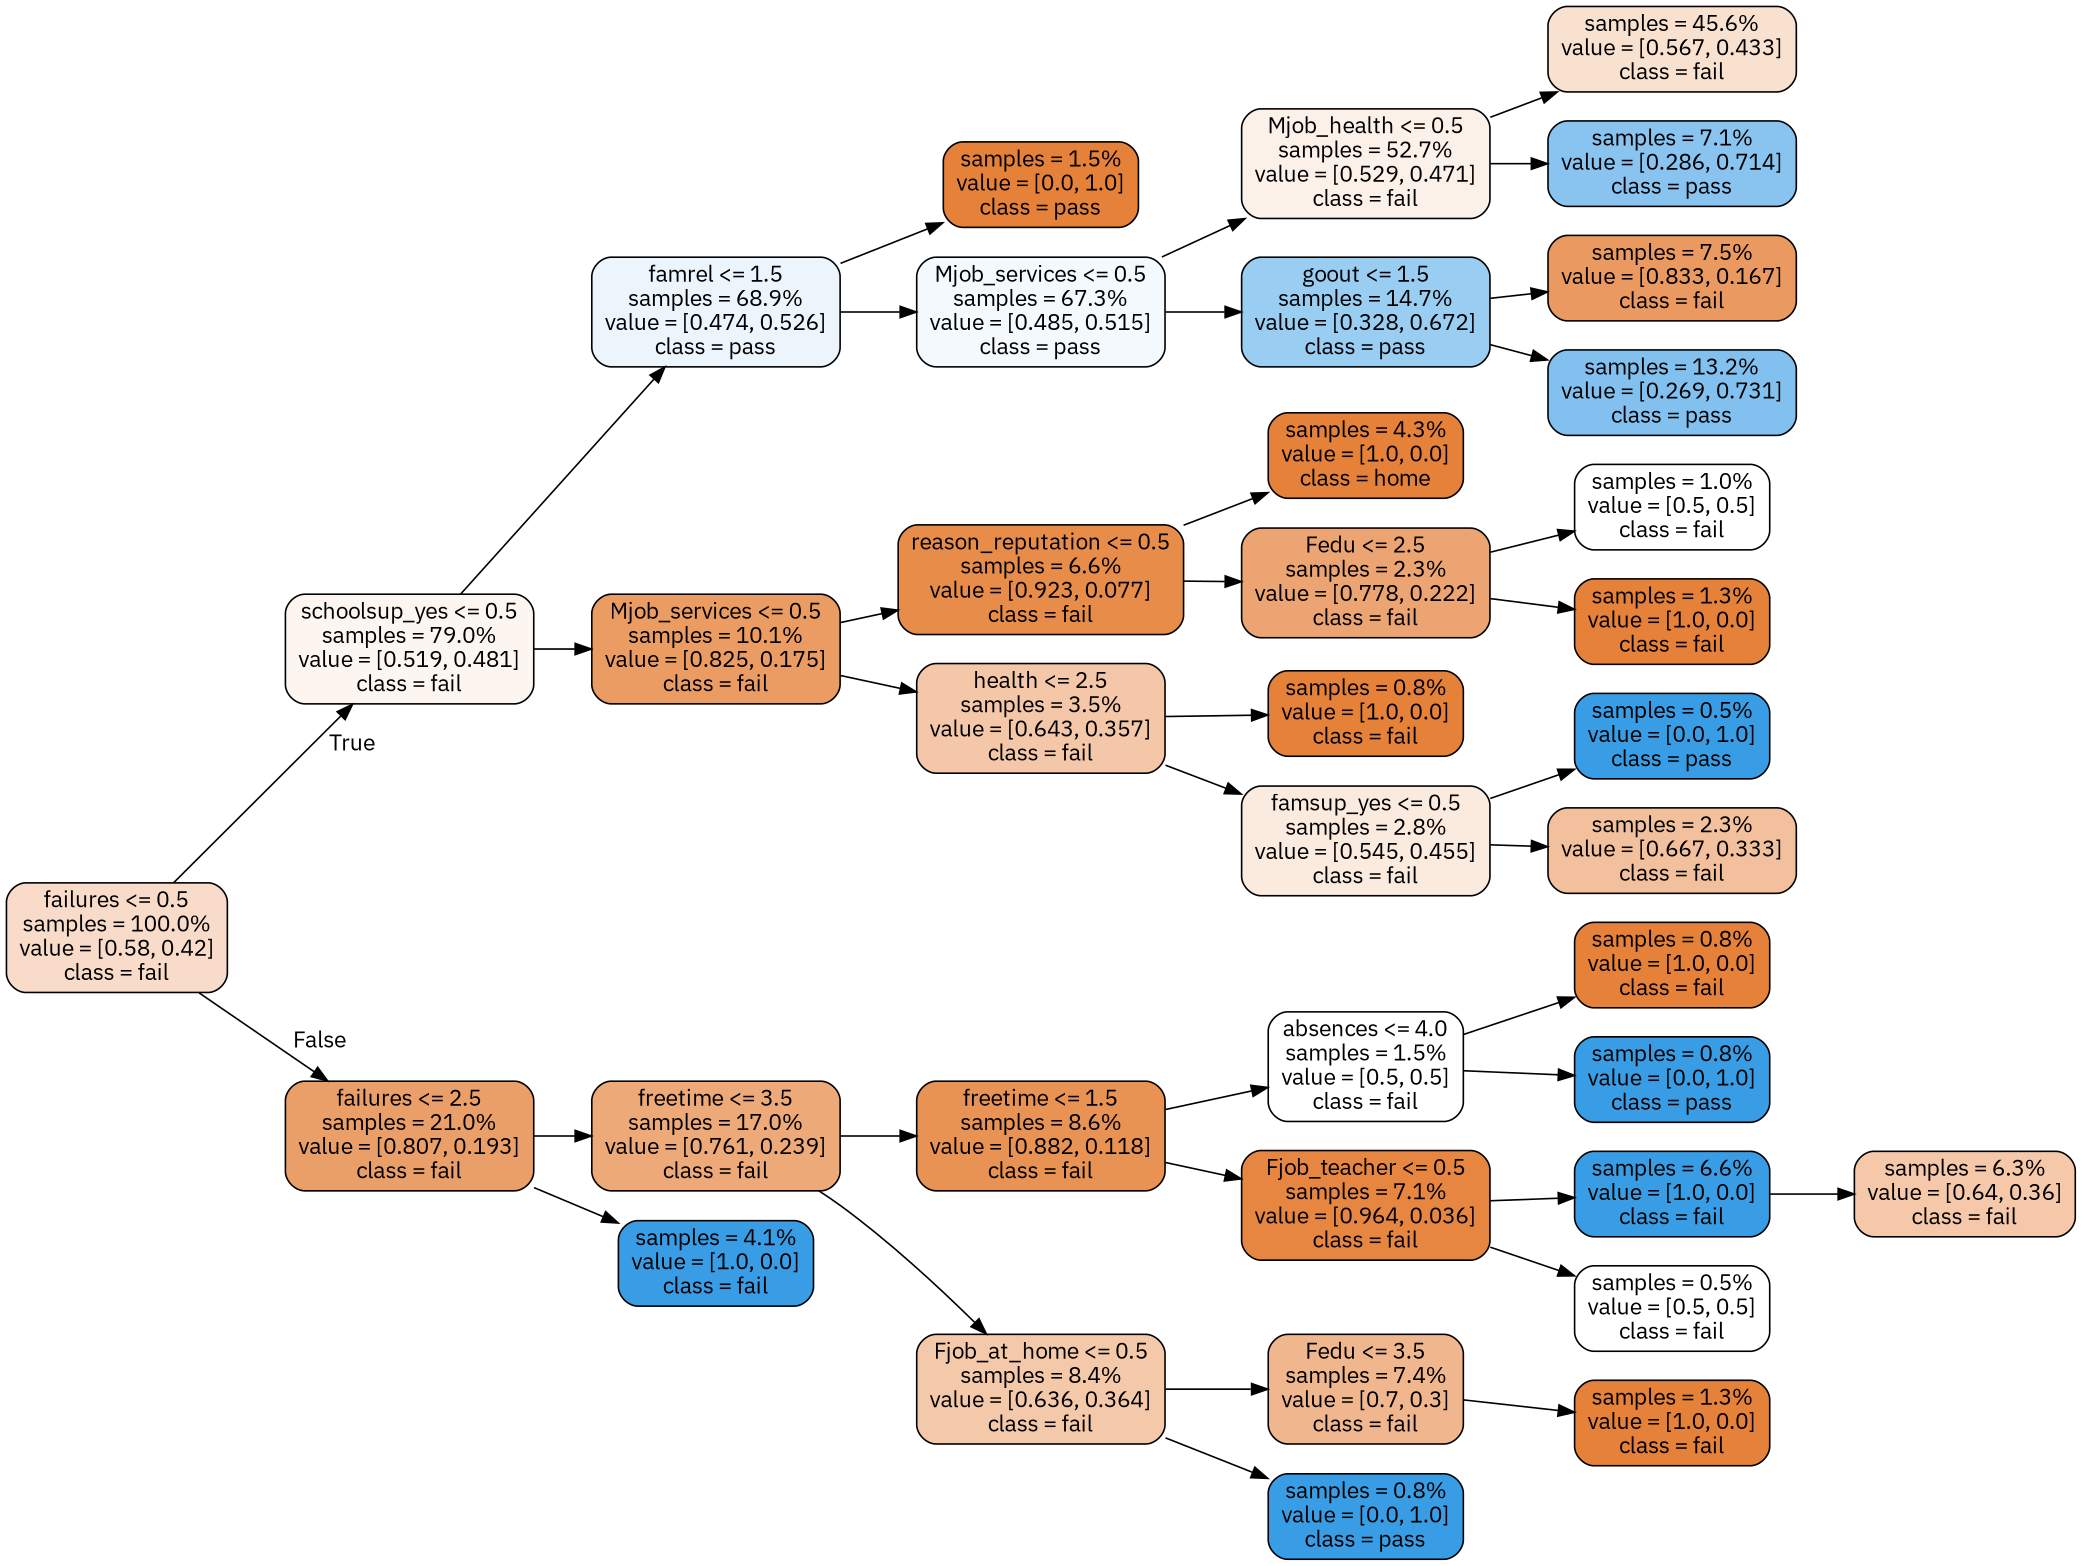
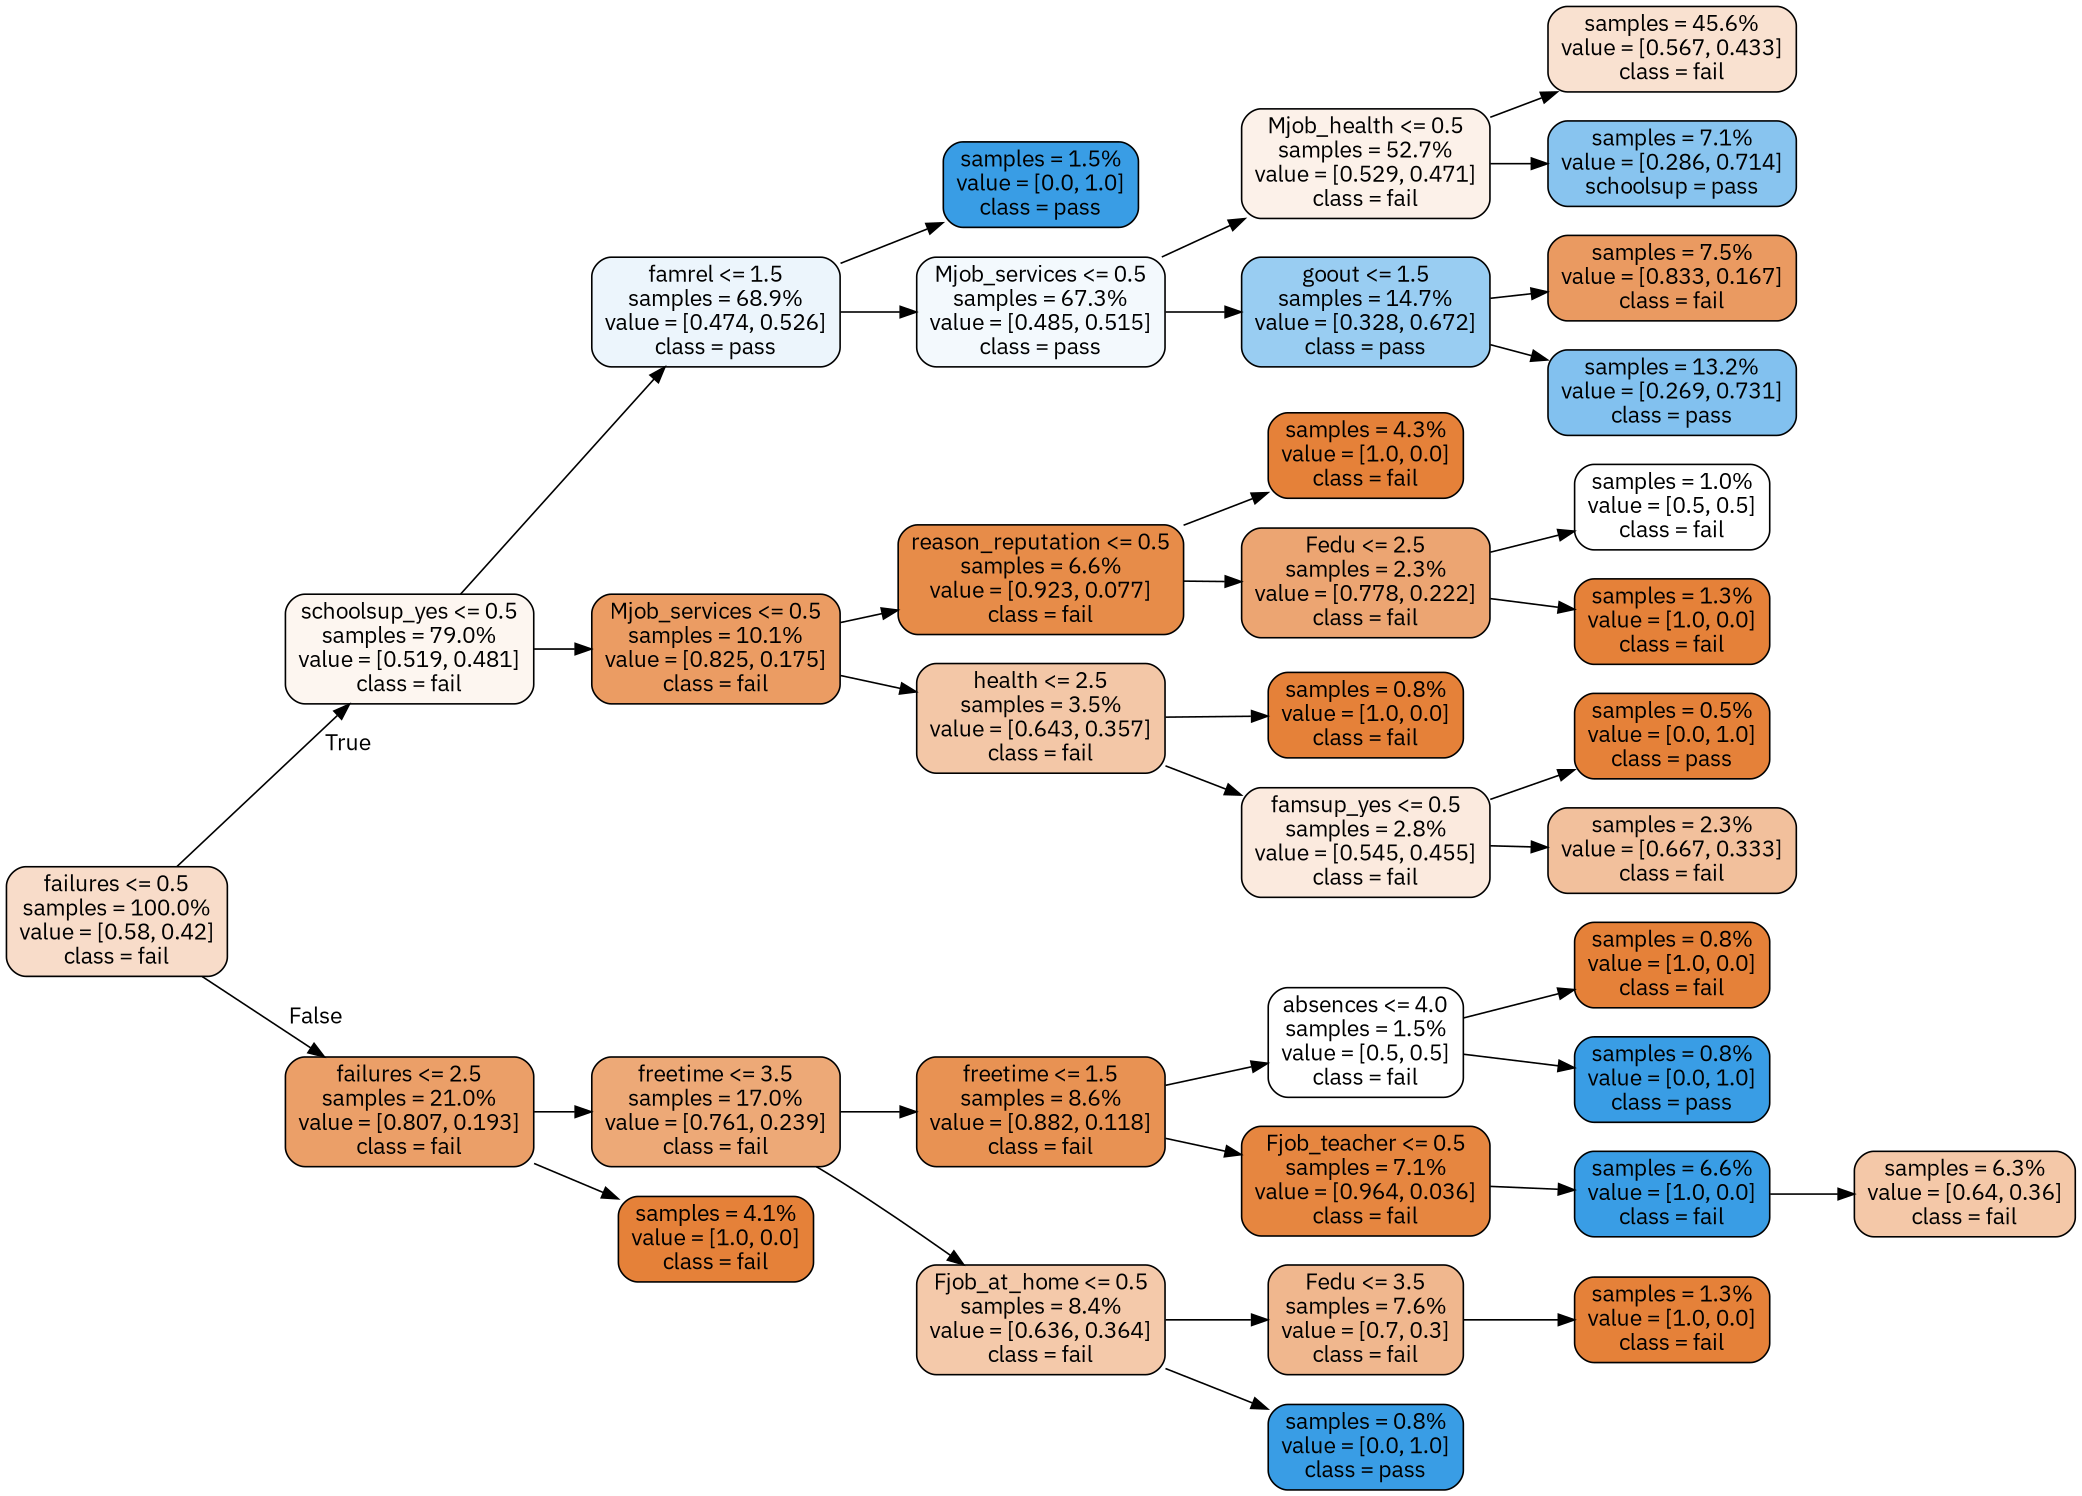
node "samples = 7.1% value = [0.286, 0.714] class = pass": label "samples = 7.1% value = [0.286, 0.714] class = pass" -> "samples = 7.1% value = [0.286, 0.714] schoolsup = pass"
node "samples = 1.5% value = [0.0, 1.0] class = pass": fillcolor #e58139 -> #399de5
node "samples = 4.3% value = [1.0, 0.0] class = home": label "samples = 4.3% value = [1.0, 0.0] class = home" -> "samples = 4.3% value = [1.0, 0.0] class = fail"
node "samples = 0.5% value = [0.0, 1.0] class = pass": fillcolor #399de5 -> #e58139
node "samples = 4.1% value = [1.0, 0.0] class = fail": fillcolor #399de5 -> #e58139
node "samples = 0.5% value = [0.5, 0.5] class = fail": removed
node "Fedu <= 3.5 samples = 7.4% value = [0.7, 0.3] class = fail": label "Fedu <= 3.5 samples = 7.4% value = [0.7, 0.3] class = fail" -> "Fedu <= 3.5 samples = 7.6% value = [0.7, 0.3] class = fail"
